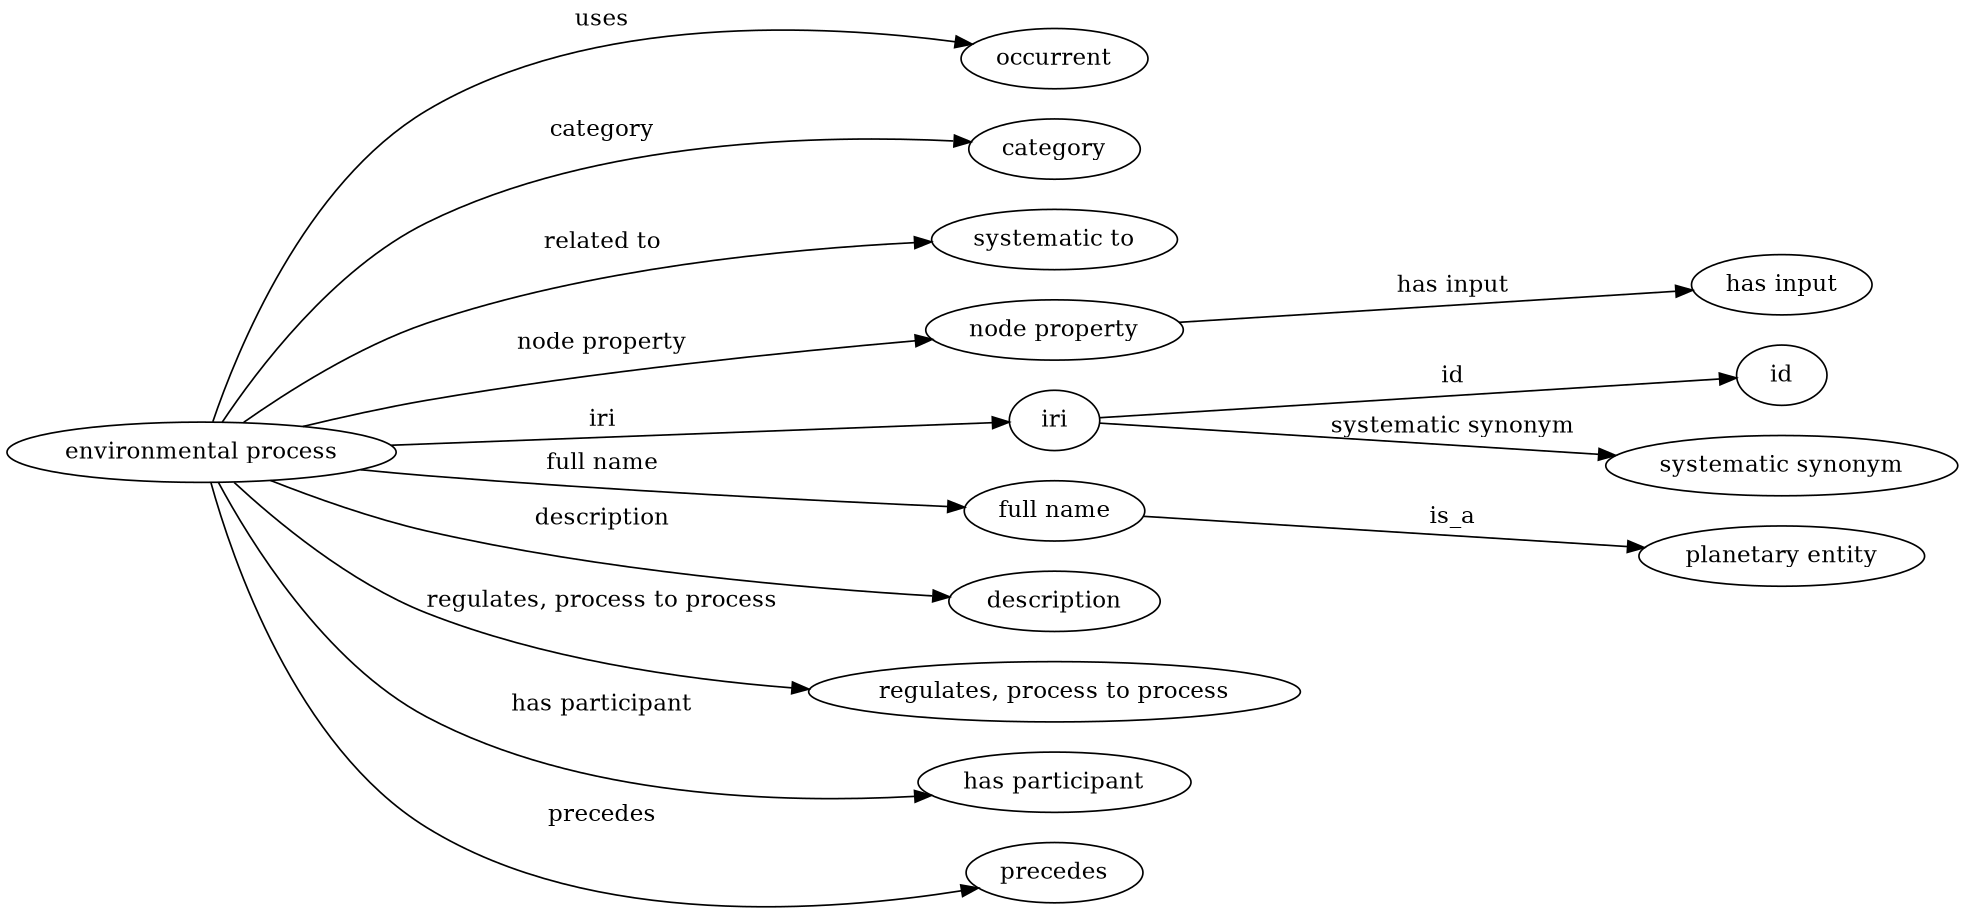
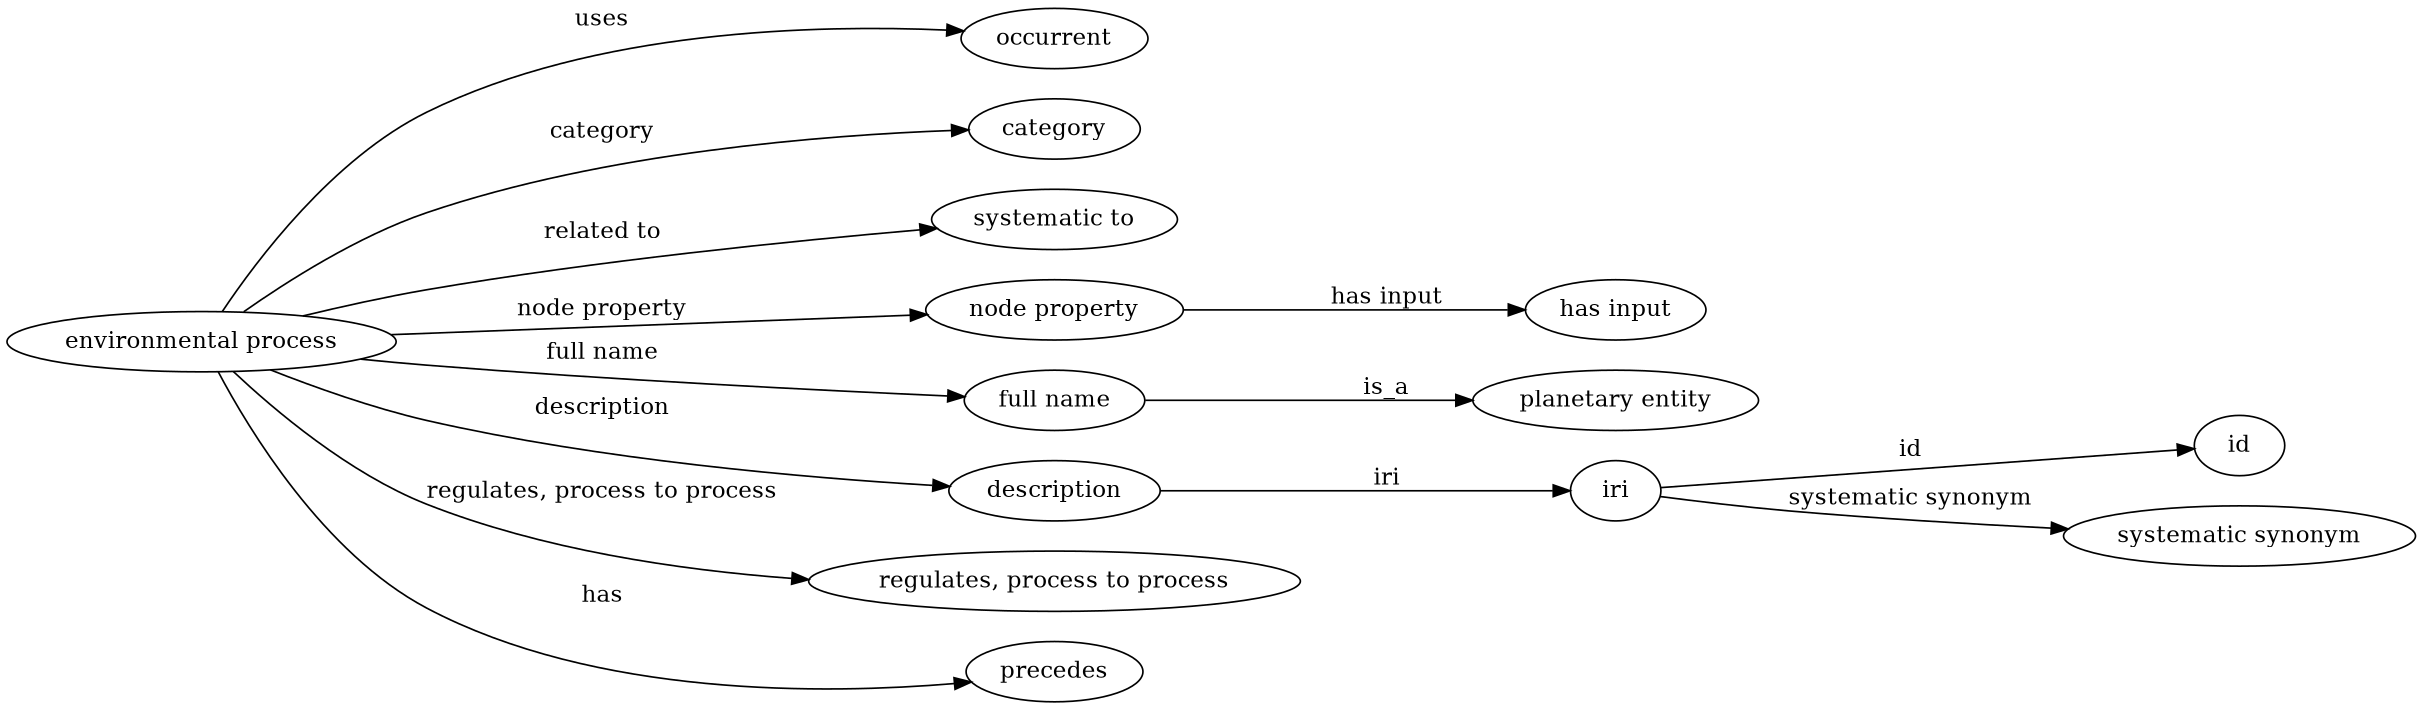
edge "environmental process" -> "iri": now "description" -> "iri"
node "has participant": removed
edge "environmental process" -> "precedes": label "precedes" -> "has"
